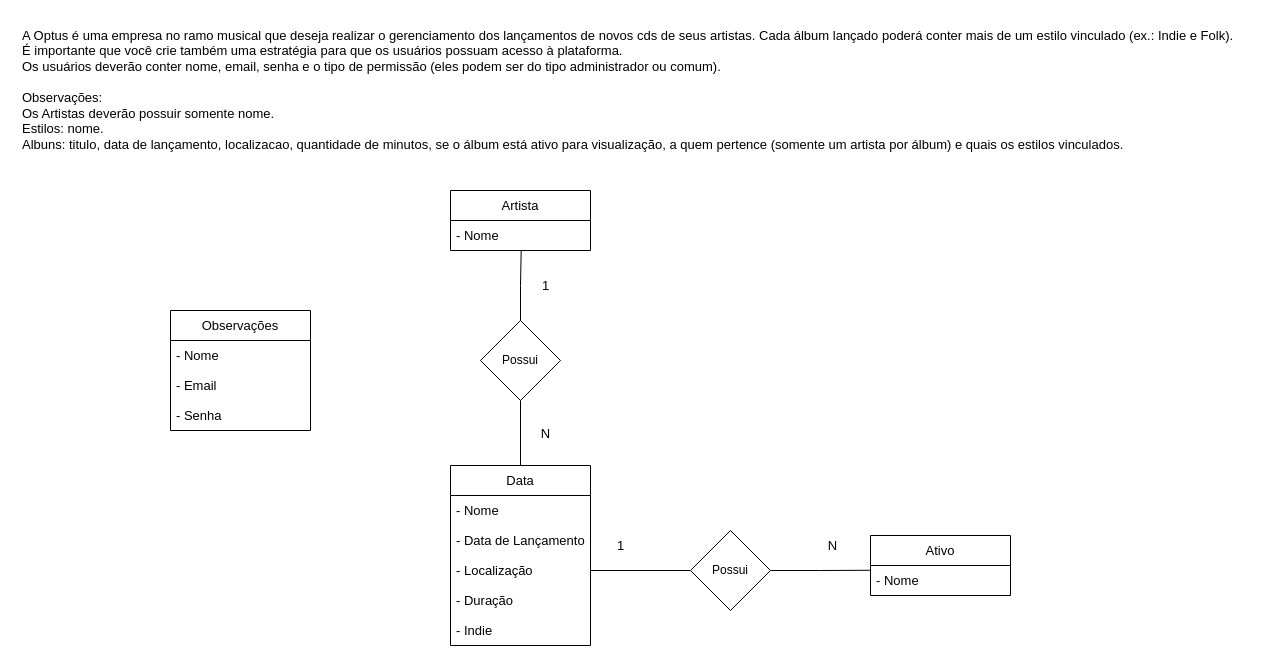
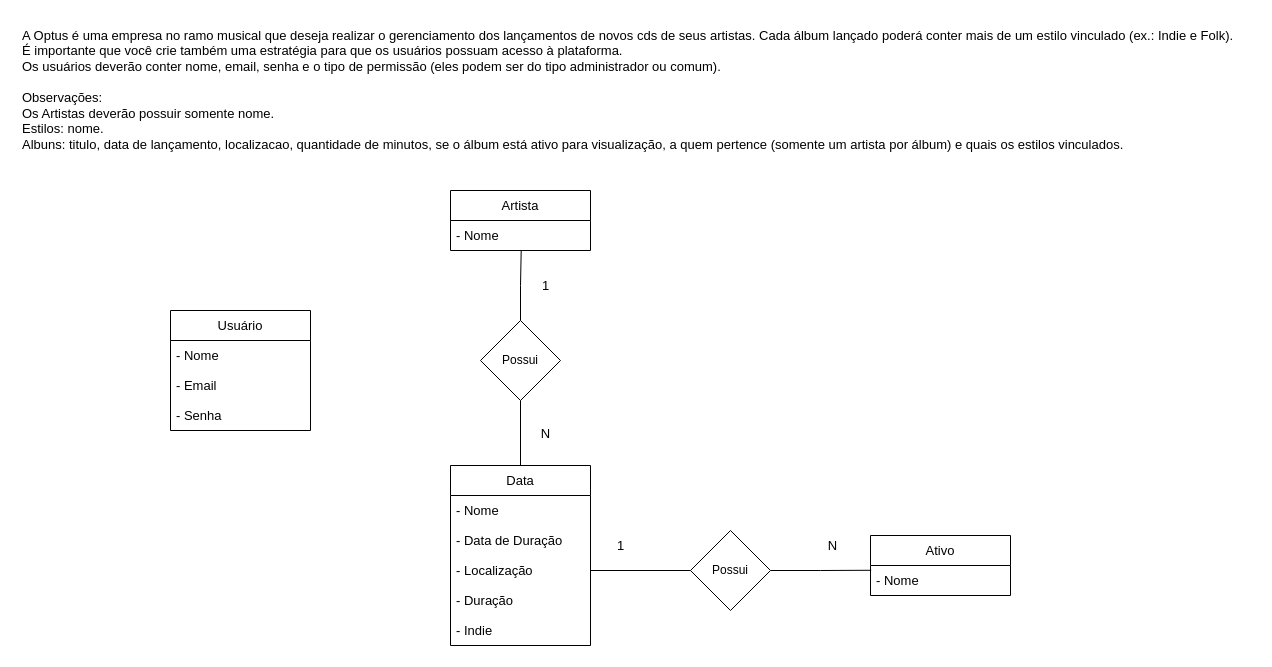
node "Observações": label "Observações" -> "Usuário"
node "- Data de Lançamento": label "- Data de Lançamento" -> "- Data de Duração"
